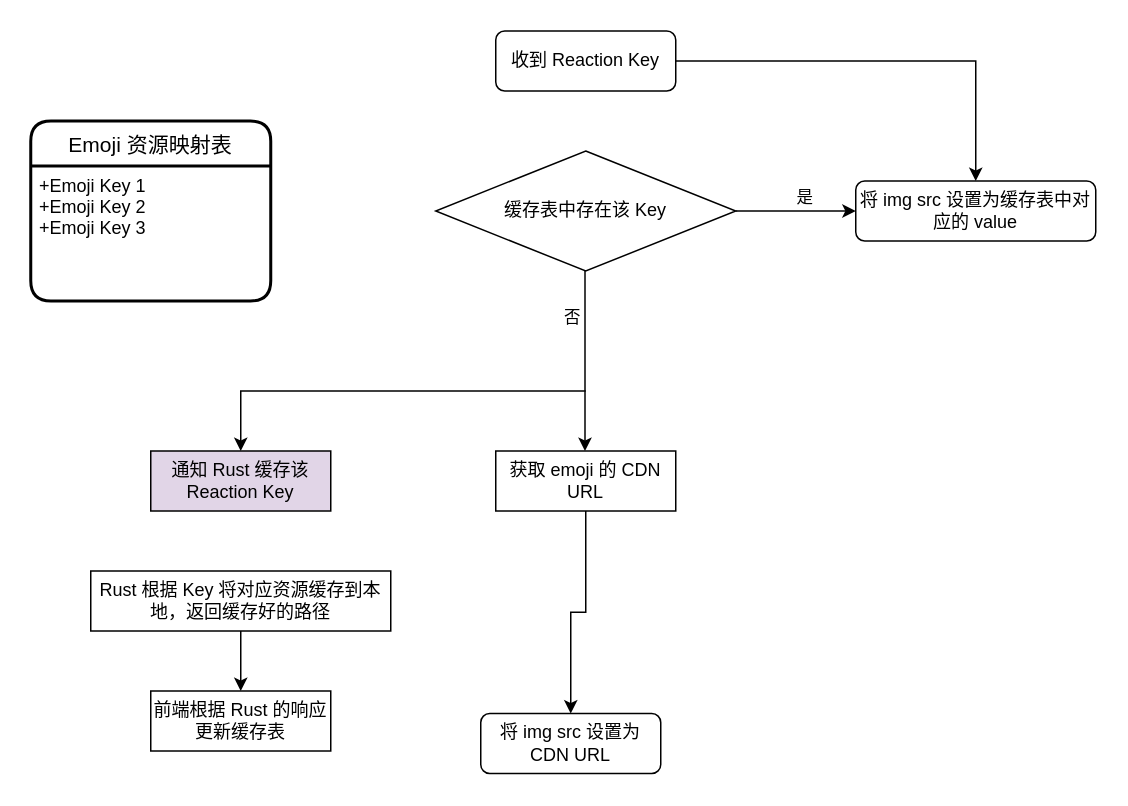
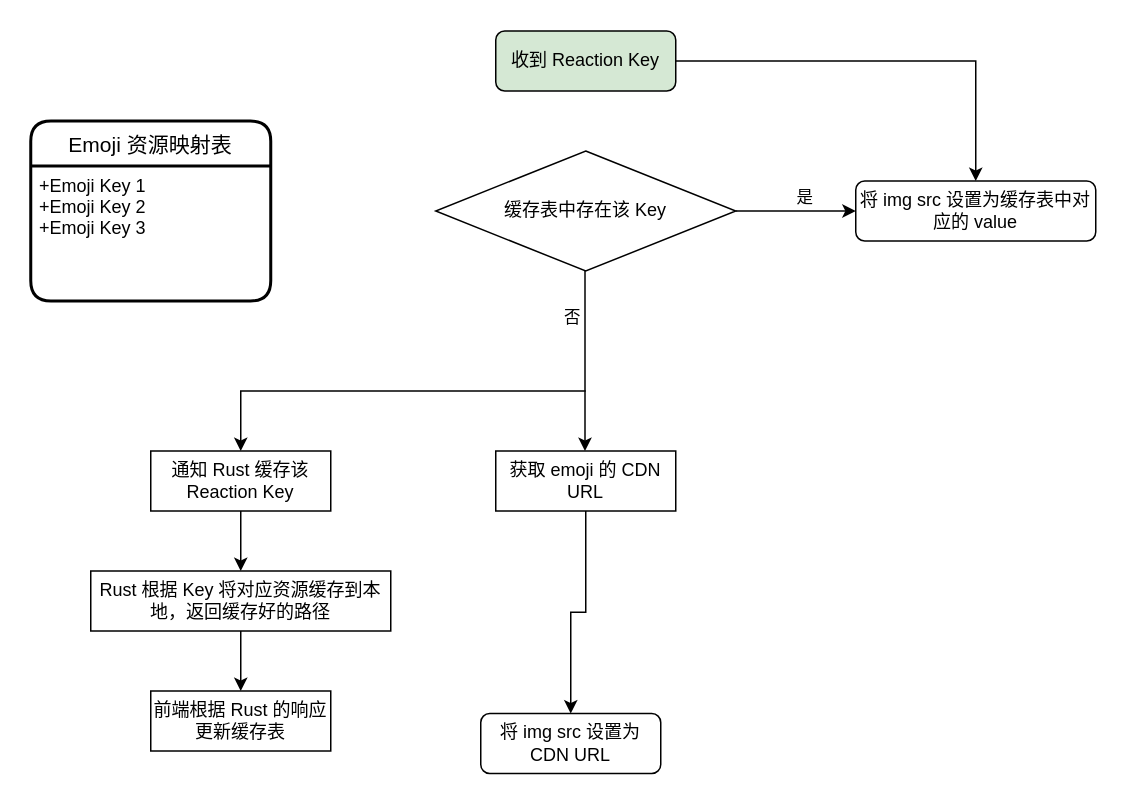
node "收到 Reaction Key": fillcolor #ffffff -> #d5e8d4
node "通知 Rust 缓存该 Reaction Key": fillcolor #e1d5e7 -> #ffffff
edge "通知 Rust 缓存该 Reaction Key" -> "Rust 根据 Key 将对应资源缓存到本地，返回缓存好的路径": added
